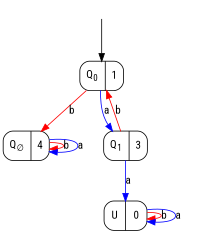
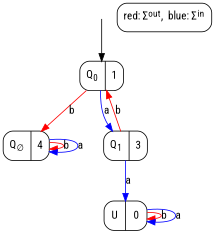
node "red: Σ": added
